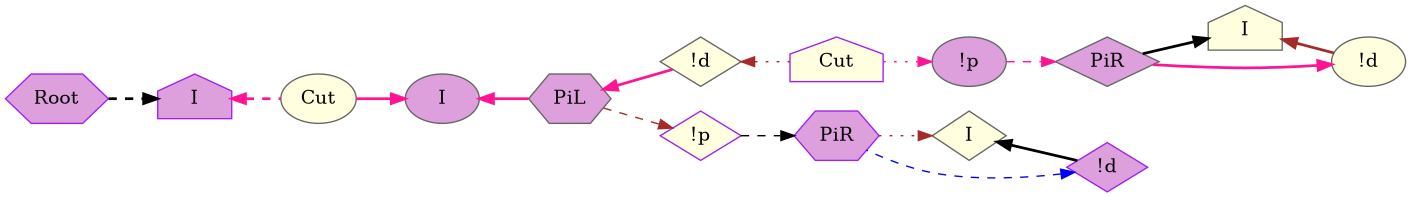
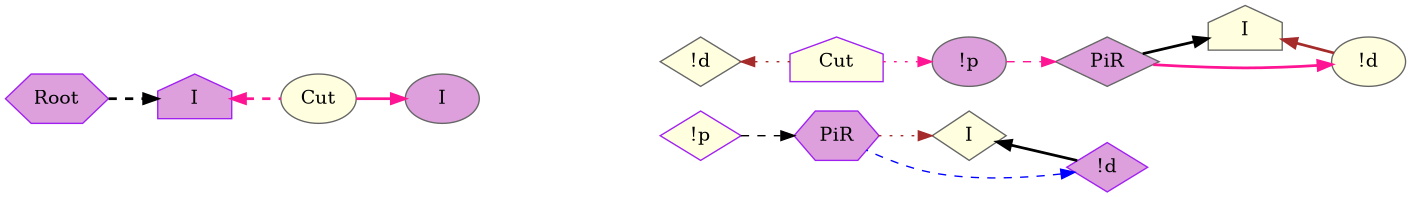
node "PiL": removed
